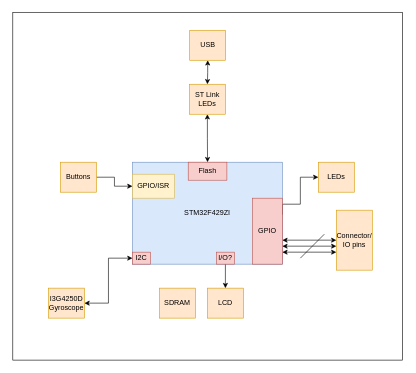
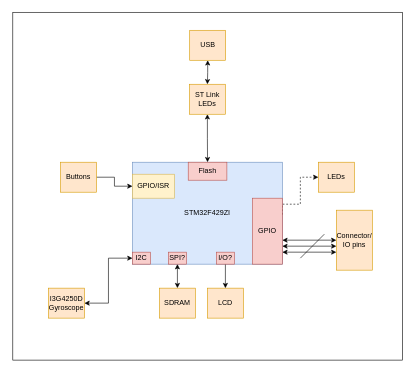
edge "GPIO" -> "LEDs": style solid -> dashed
node "SPI?": added
edge "SPI?" -- "SDRAM": added
